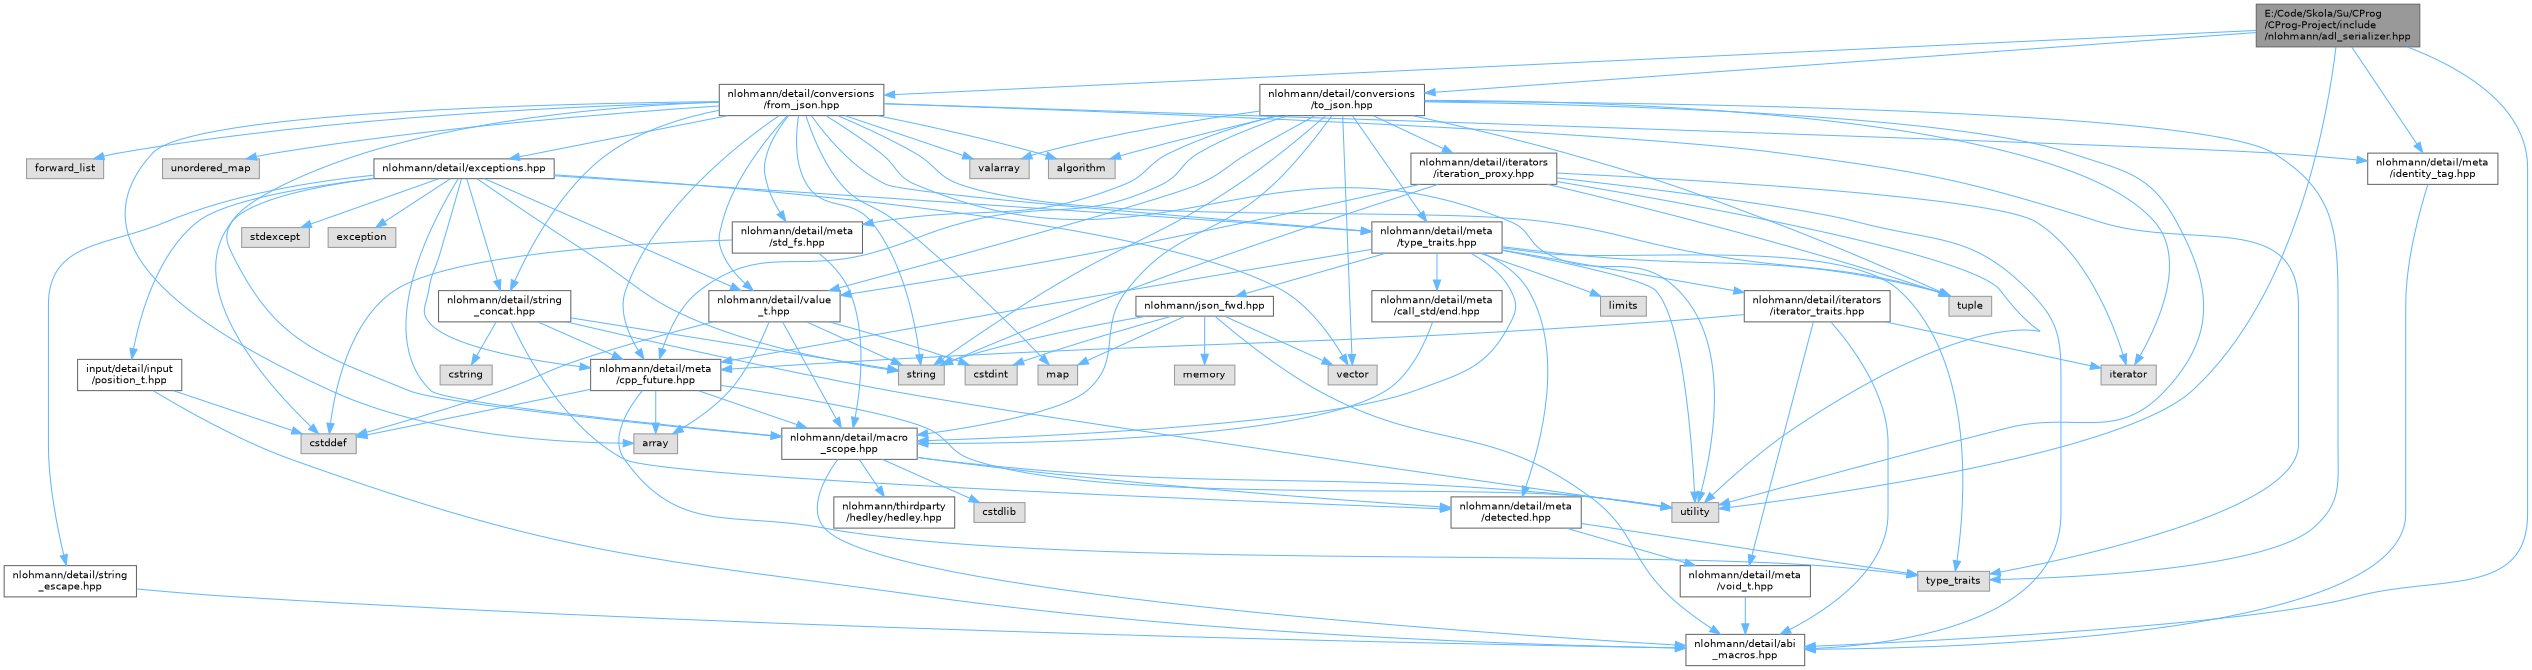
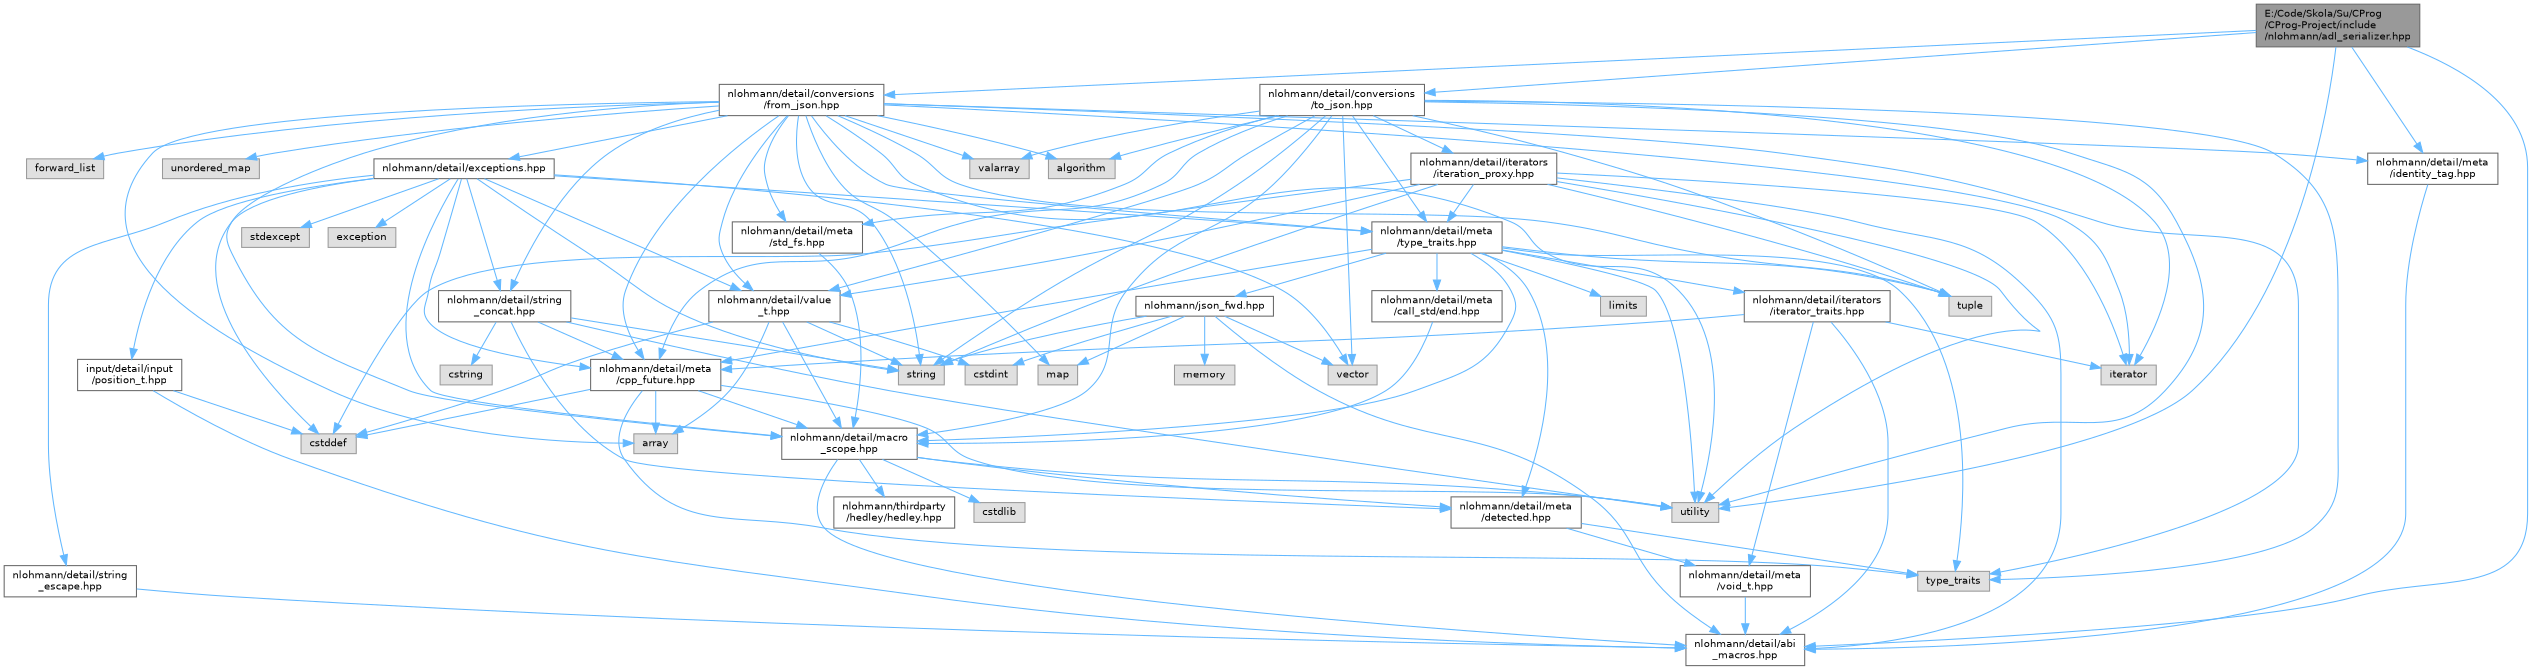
edge "nlohmann/detail/conversions /from_json.hpp" -> "iterator": added
edge "nlohmann/detail/iterators /iteration_proxy.hpp" -> "nlohmann/detail/meta /type_traits.hpp": added
edge "nlohmann/detail/meta /std_fs.hpp" -> "cstddef": now "nlohmann/detail/iterators /iteration_proxy.hpp" -> "cstddef"
